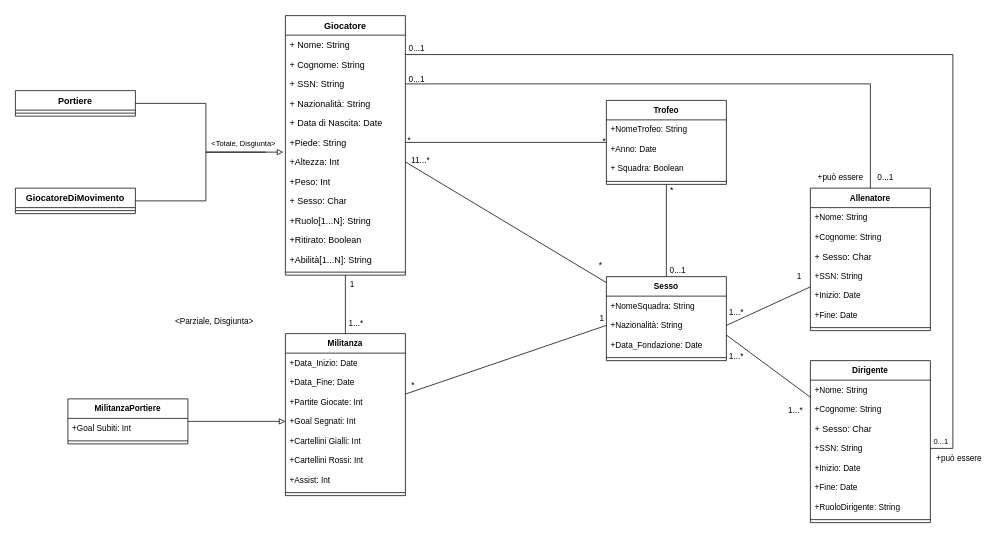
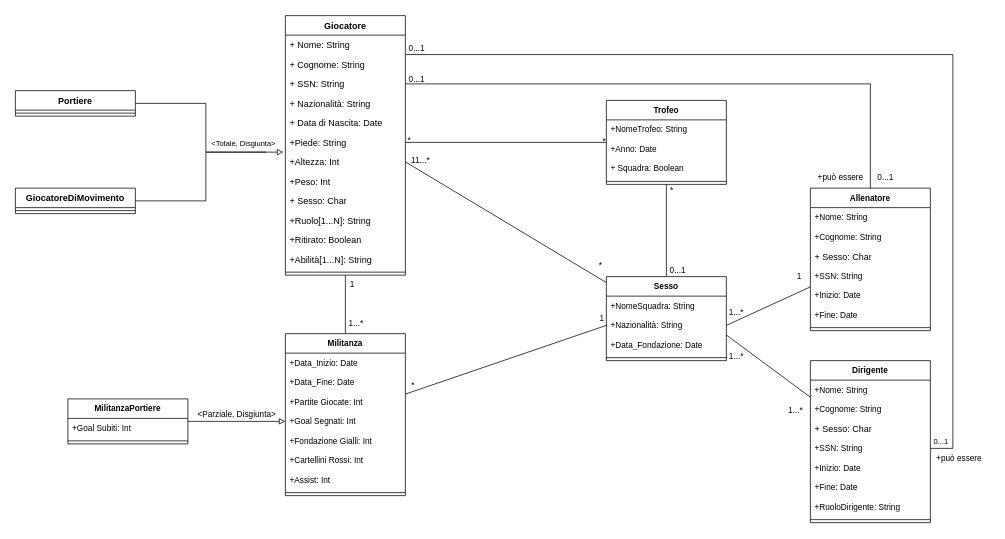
node "<Parziale, Disgiunta>": moved (214, 321) -> (237, 414)
node "+Cartellini Gialli: Int": label "+Cartellini Gialli: Int" -> "+Fondazione Gialli: Int"
